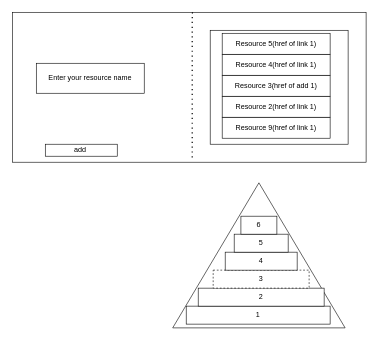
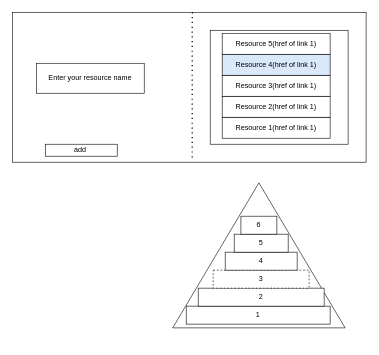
node "Resource 4(href of link 1)": fillcolor #ffffff -> #dae8fc
node "Resource 3(href of add 1)": label "Resource 3(href of add 1)" -> "Resource 3(href of link 1)"
node "Resource 9(href of link 1)": label "Resource 9(href of link 1)" -> "Resource 1(href of link 1)"
